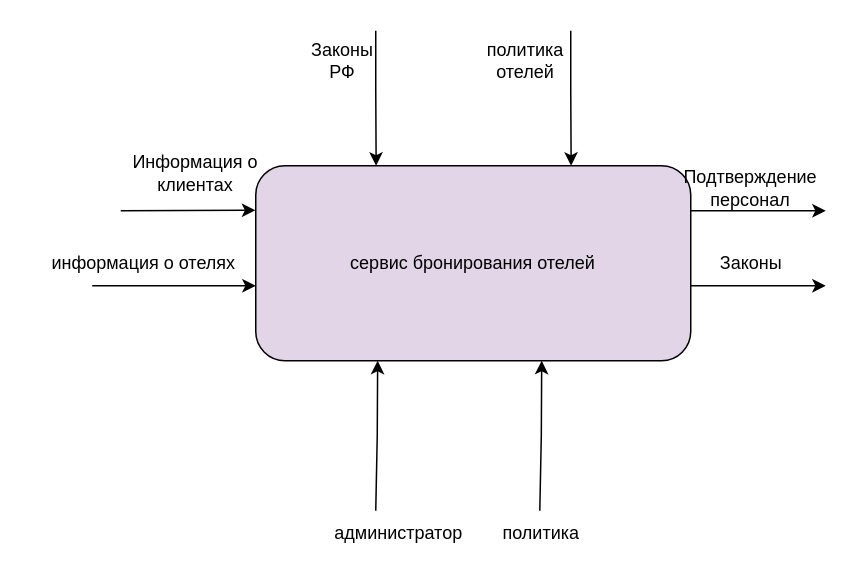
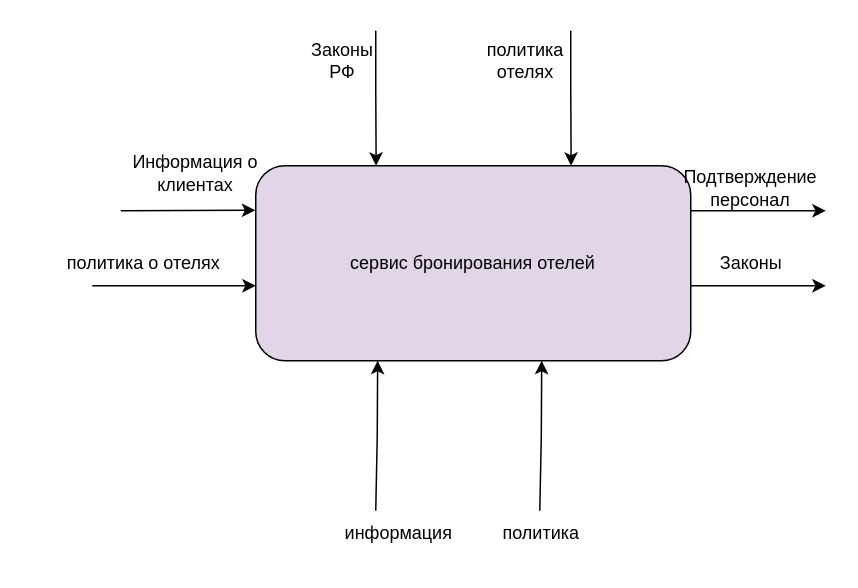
node "политика отелей": label "политика отелей" -> "политика отелях"
node "информация о отелях": label "информация о отелях" -> "политика о отелях"
node "администратор": label "администратор" -> "информация"
